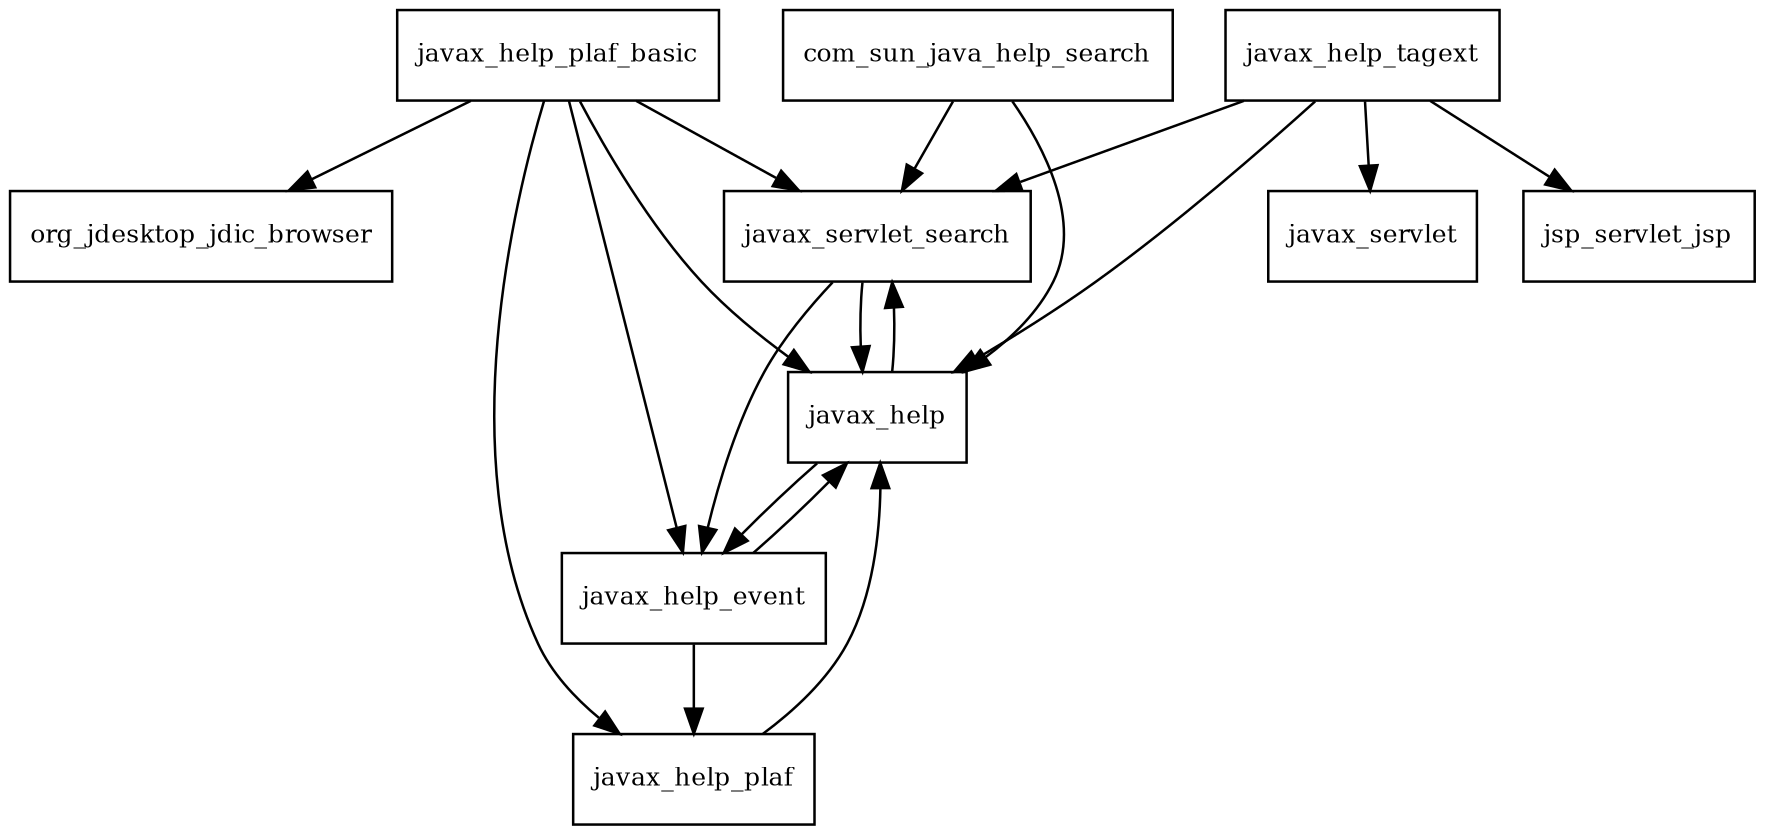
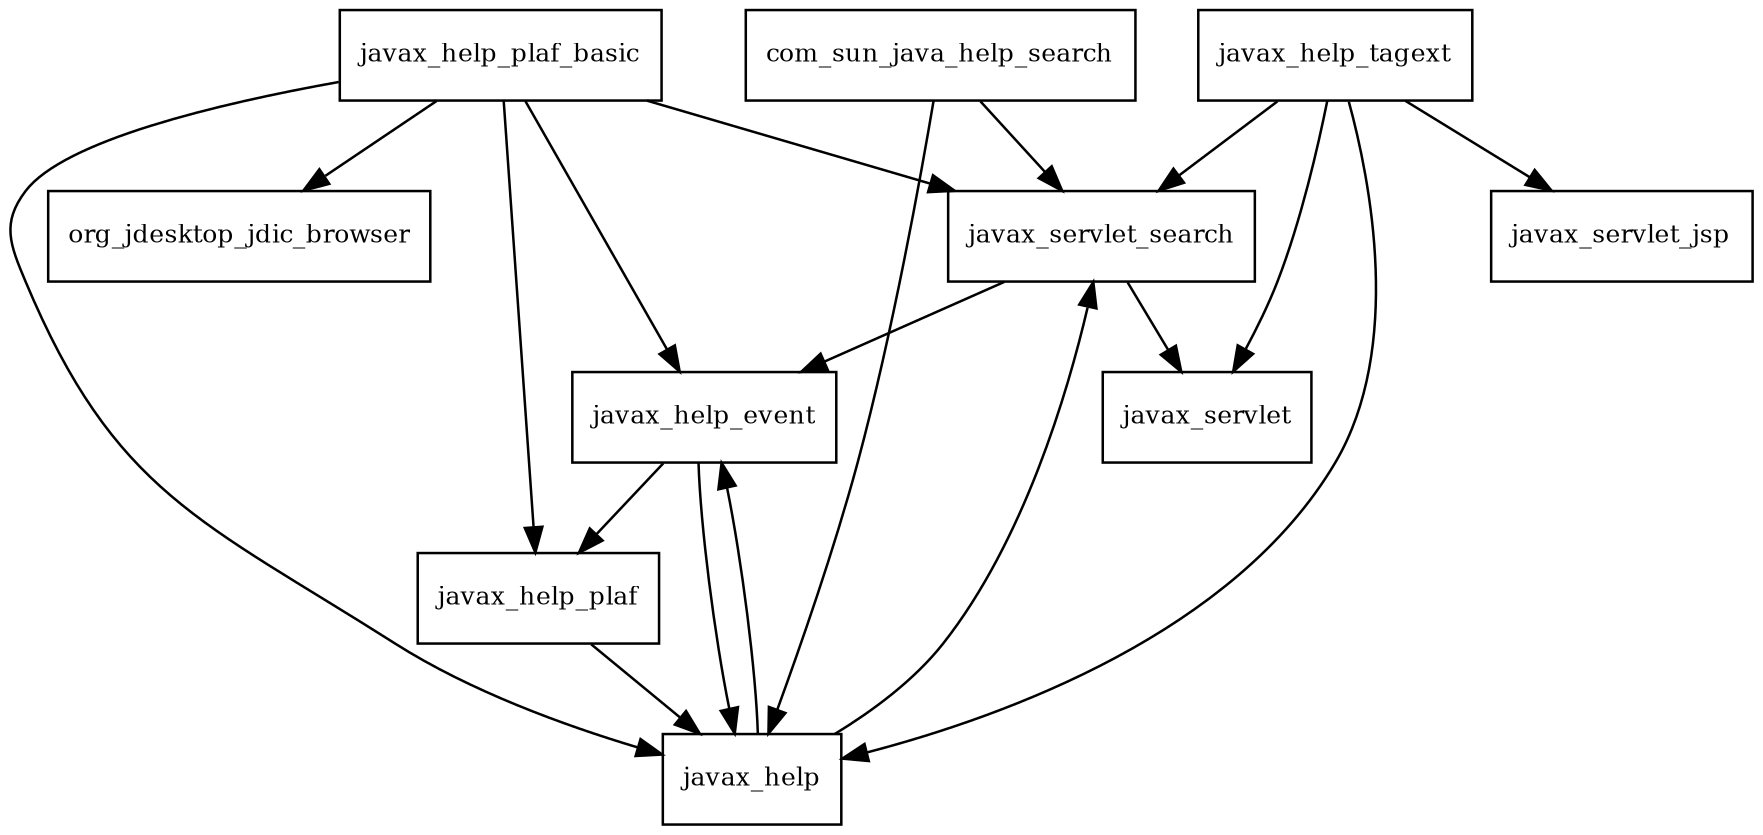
node "jsp_servlet_jsp": label "jsp_servlet_jsp" -> "javax_servlet_jsp"
edge "javax_servlet_search" -> "javax_help": now "javax_servlet_search" -> "javax_servlet"
